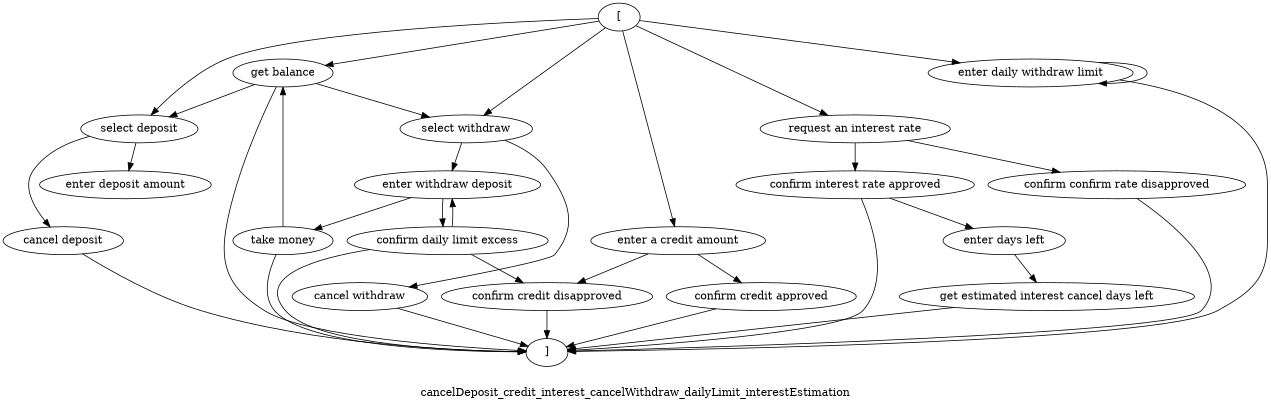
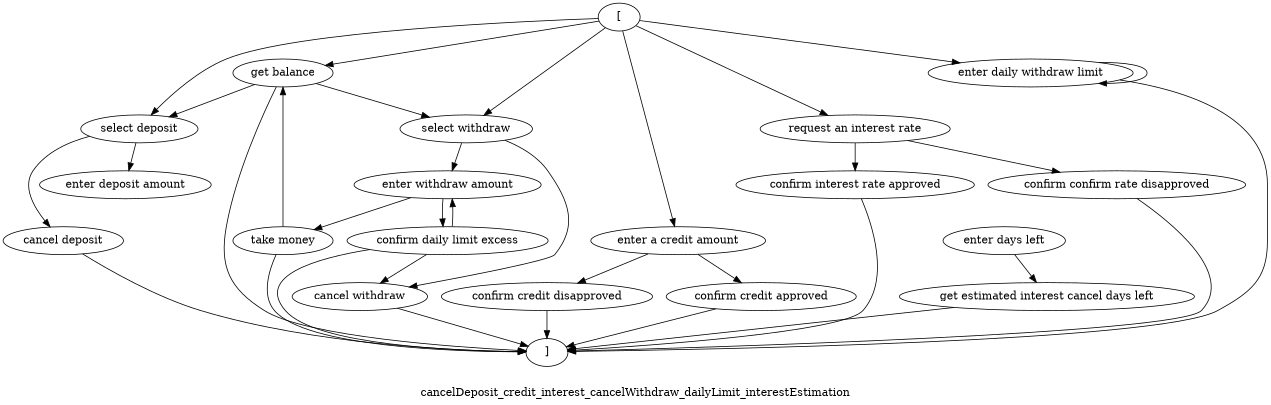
node "enter withdraw deposit": label "enter withdraw deposit" -> "enter withdraw amount"
edge "confirm interest rate approved" -> "enter days left": removed
edge "confirm daily limit excess" -> "confirm credit disapproved": now "confirm daily limit excess" -> "cancel withdraw"
